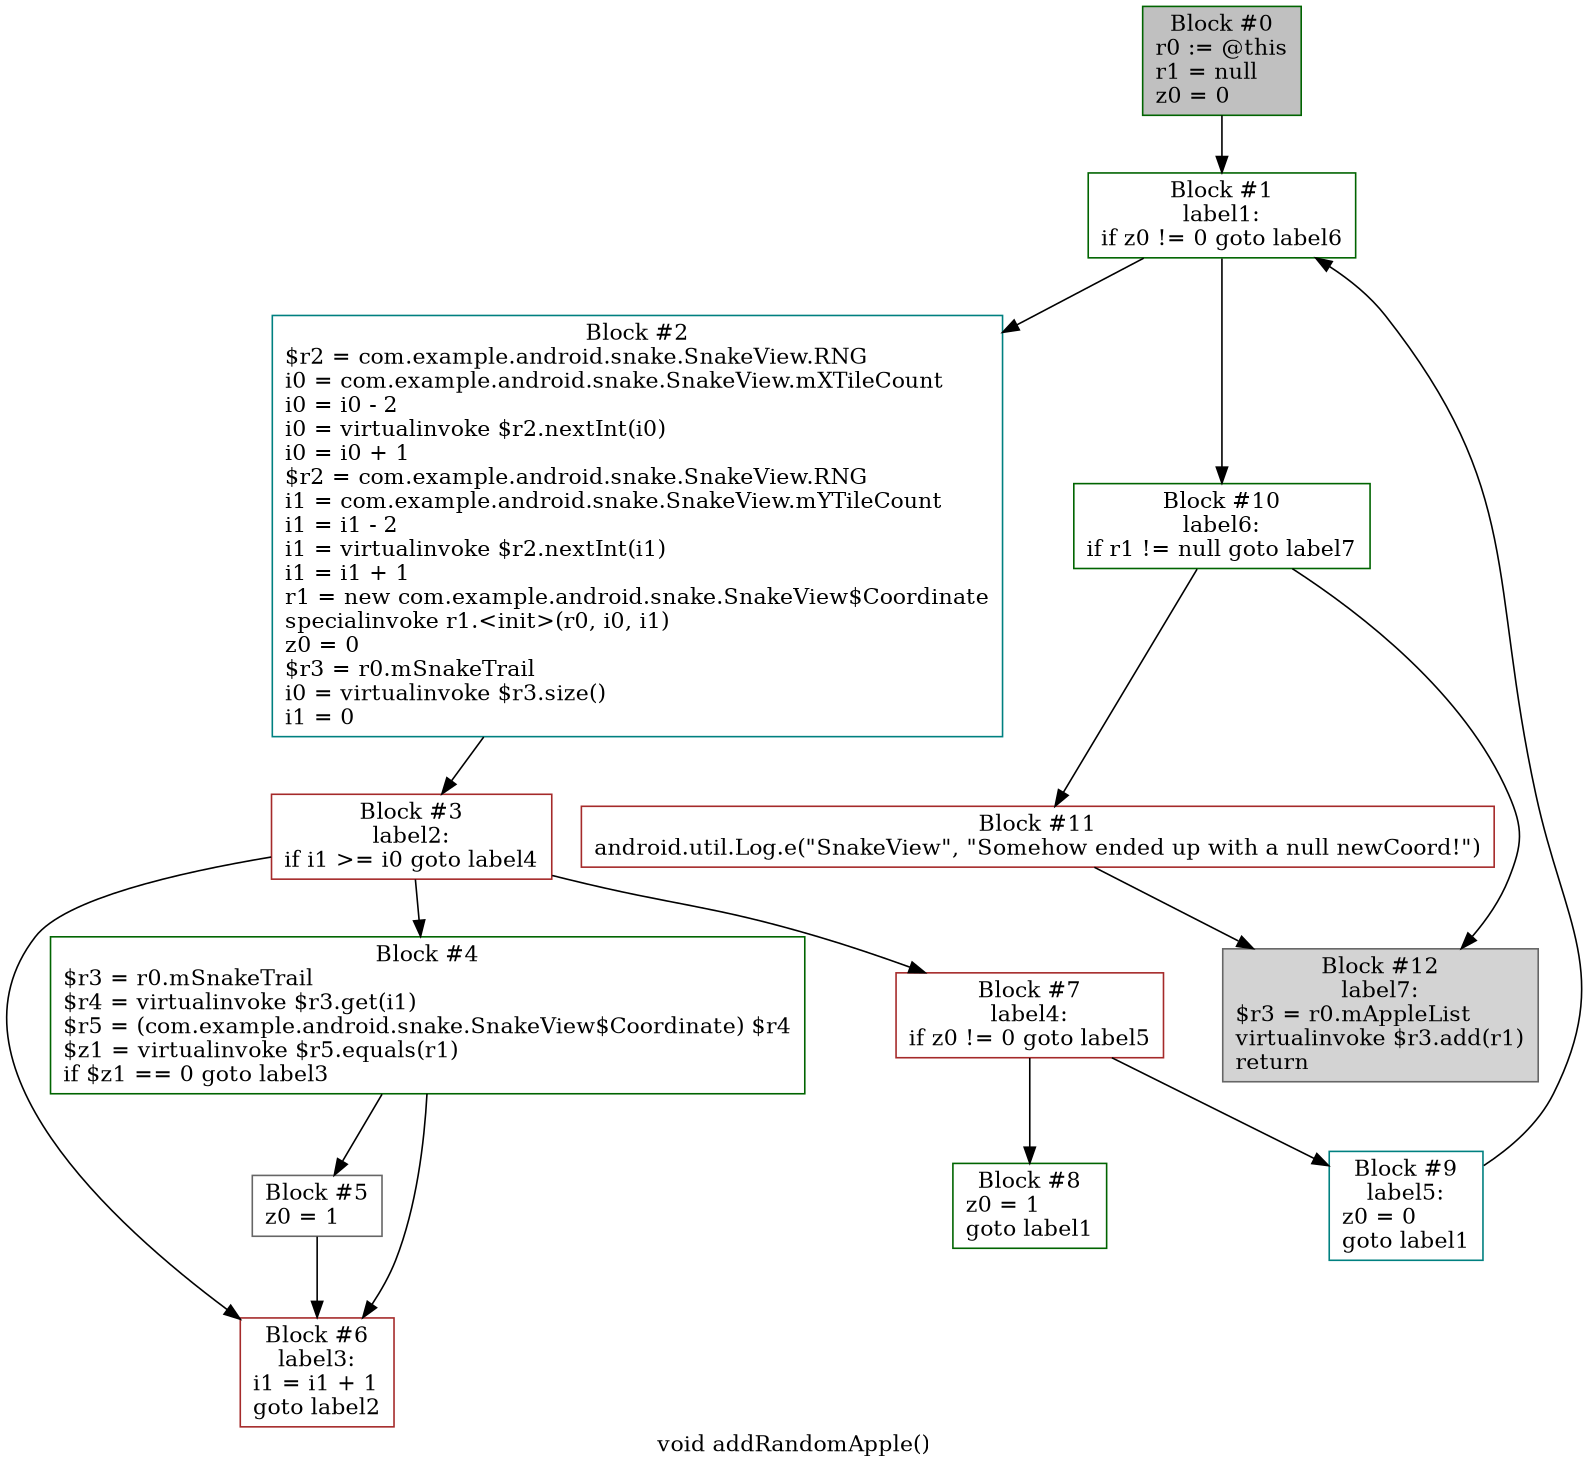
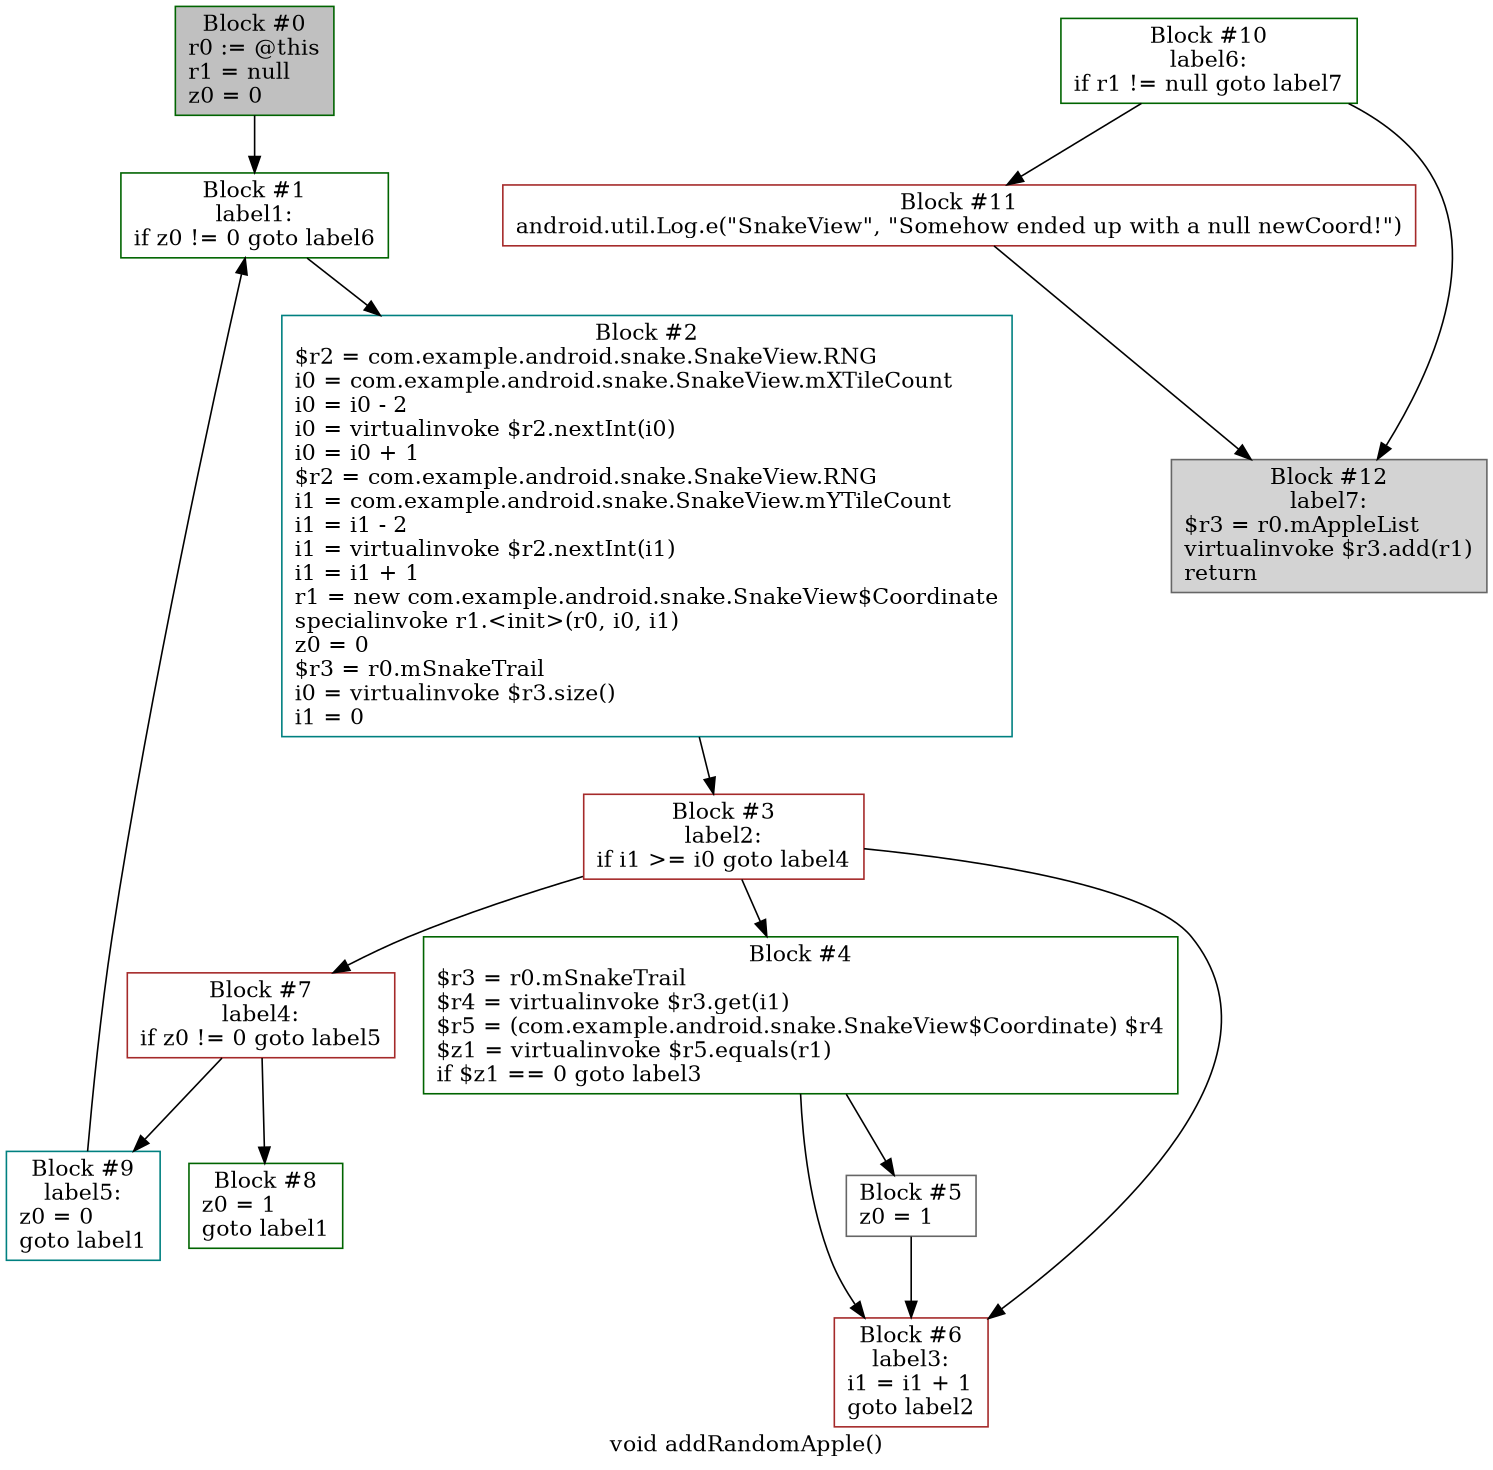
edge "Block #1 label1: if z0 != 0 goto label6" -> "Block #10 label6: if r1 != null goto label7": removed
